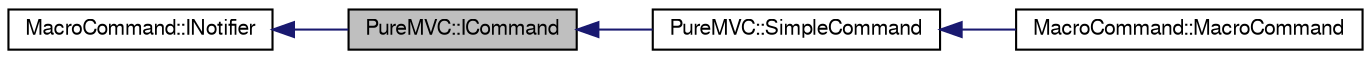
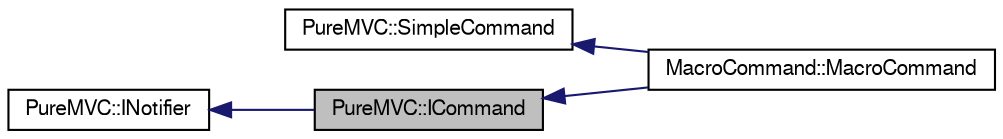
node "MacroCommand::INotifier": label "MacroCommand::INotifier" -> "PureMVC::INotifier"
edge "PureMVC::SimpleCommand" -> "PureMVC::ICommand": now "MacroCommand::MacroCommand" -> "PureMVC::ICommand"
